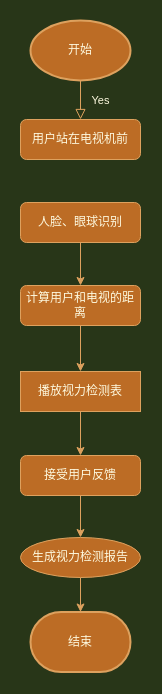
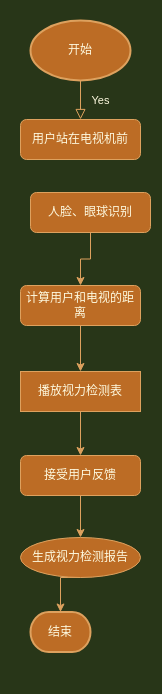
node "人脸、眼球识别": moved (81, 223) -> (91, 213)
node "结束": size 100x60 -> 60x40
